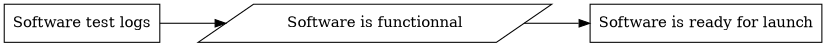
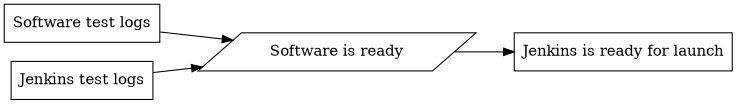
node "Software is functionnal": label "Software is functionnal" -> "Software is ready"
node "Software is ready for launch": label "Software is ready for launch" -> "Jenkins is ready for launch"
node "Jenkins test logs": added
